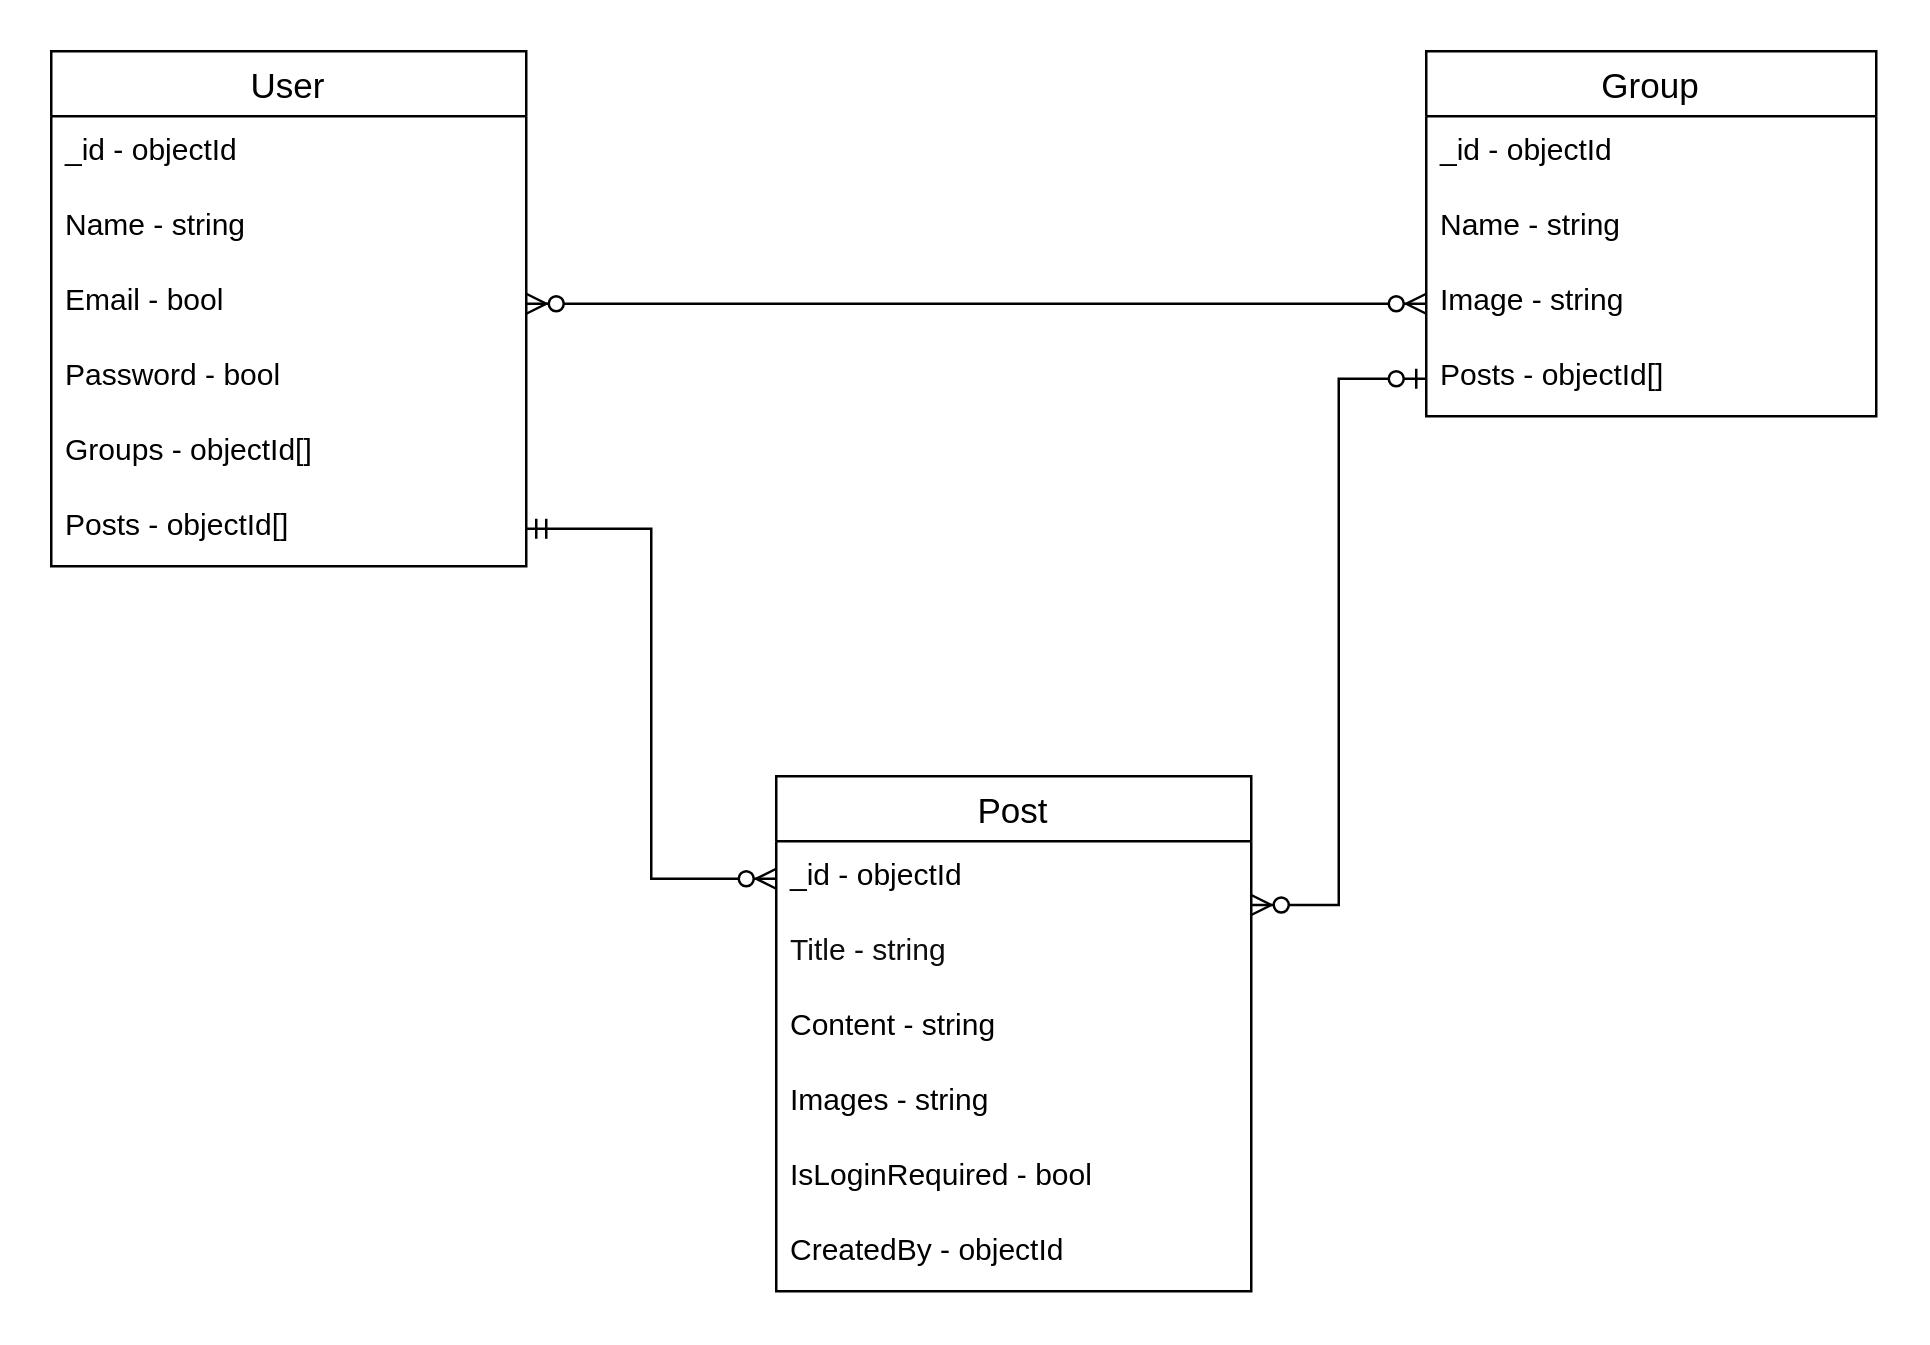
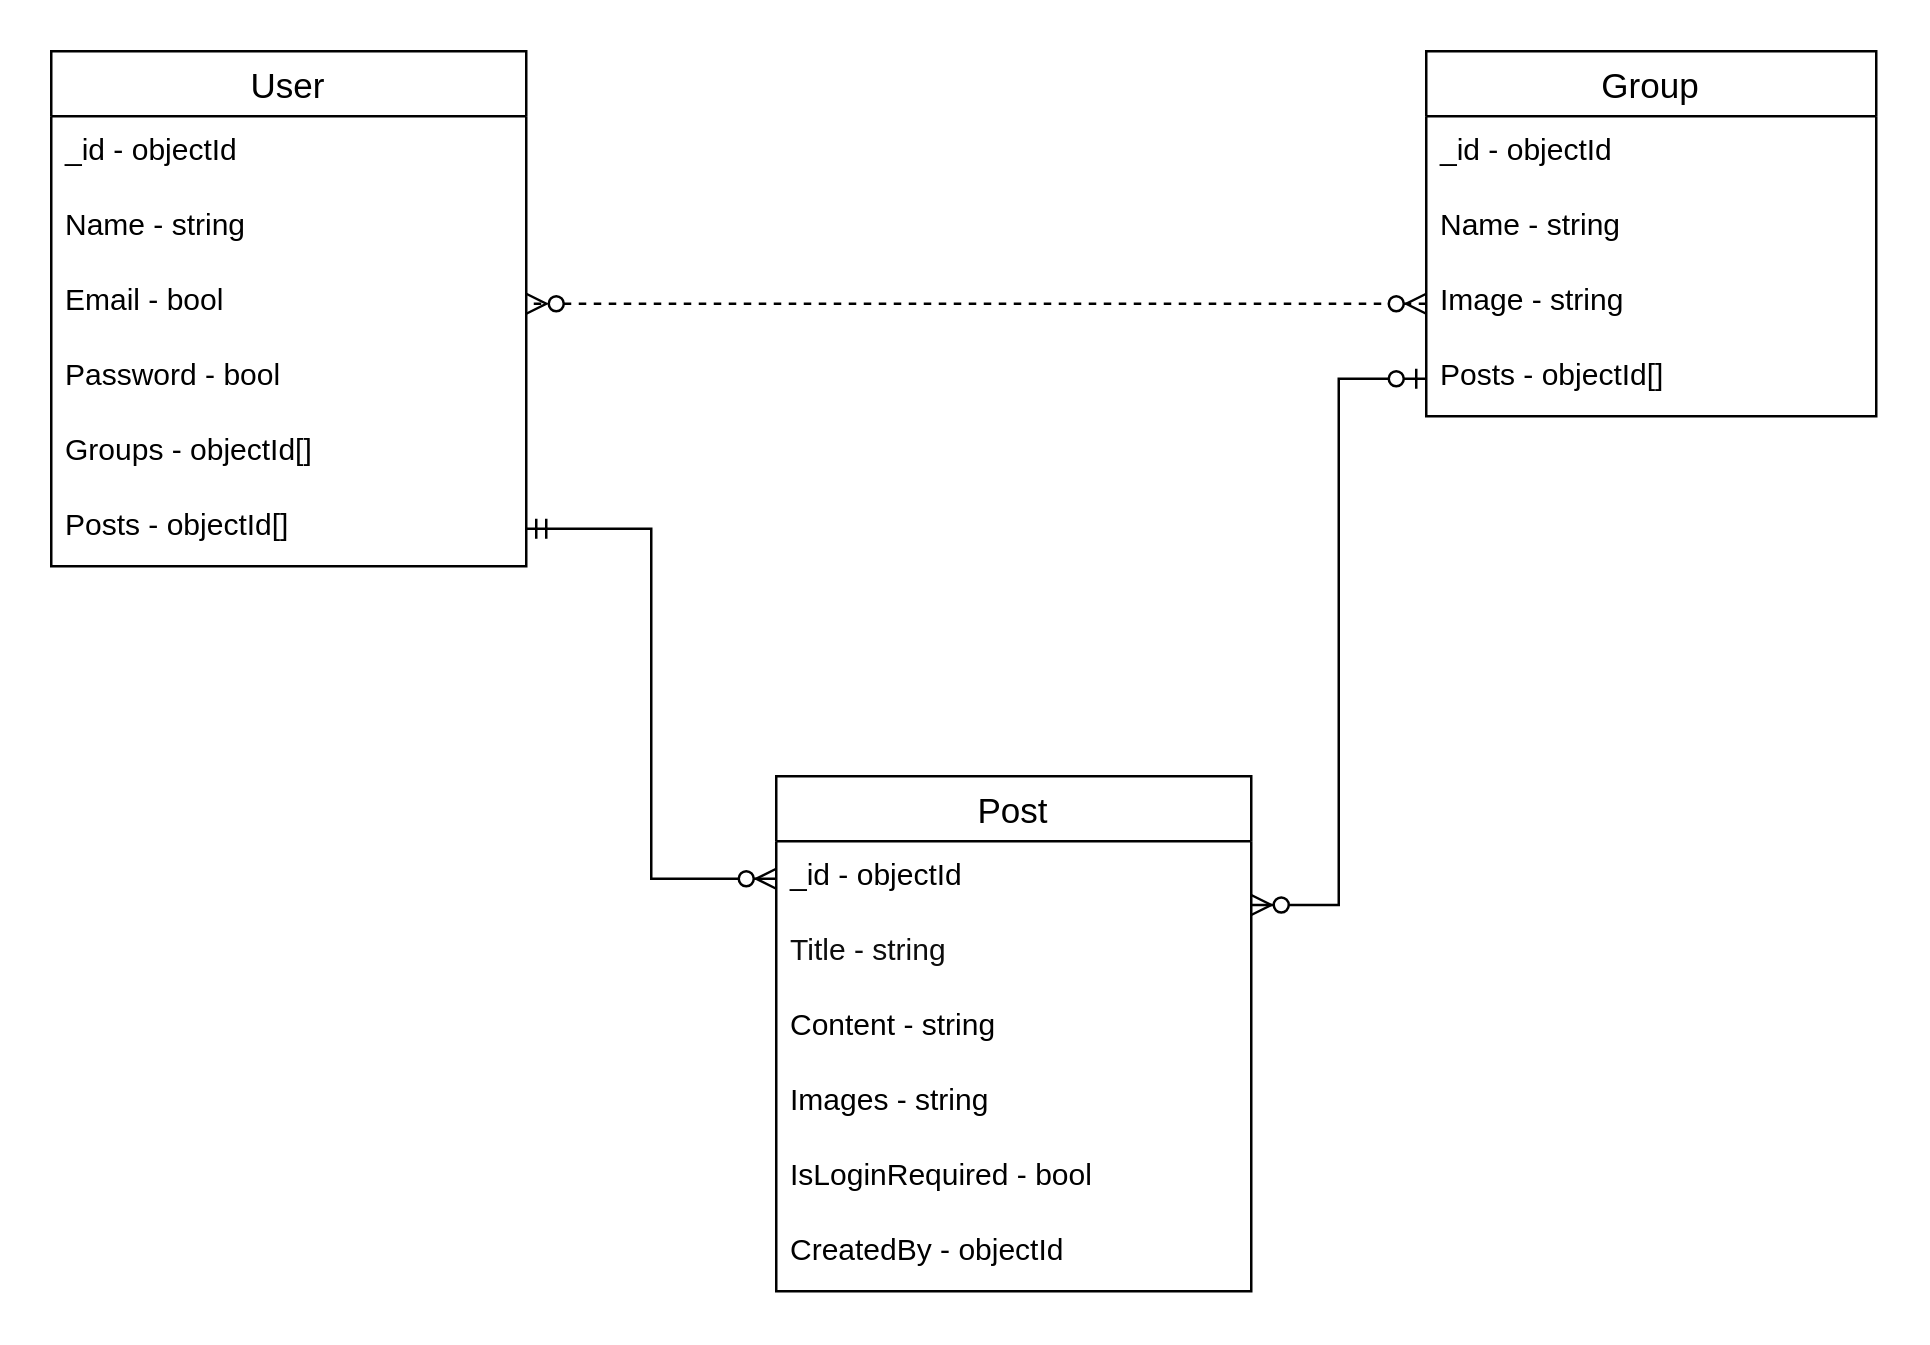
edge "Email - bool" -- "Image - string": style solid -> dashed
